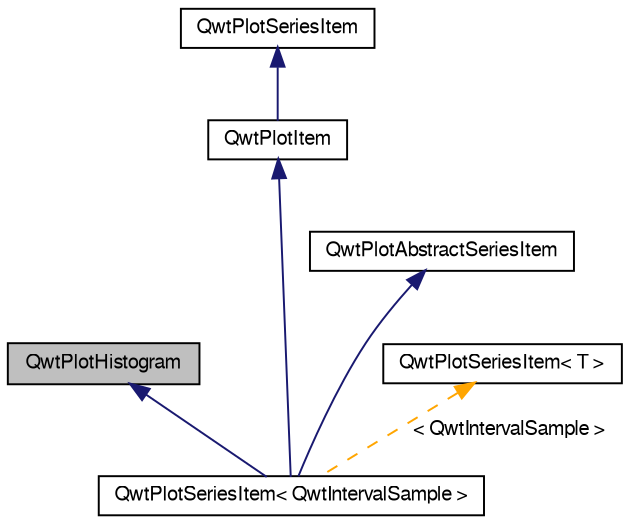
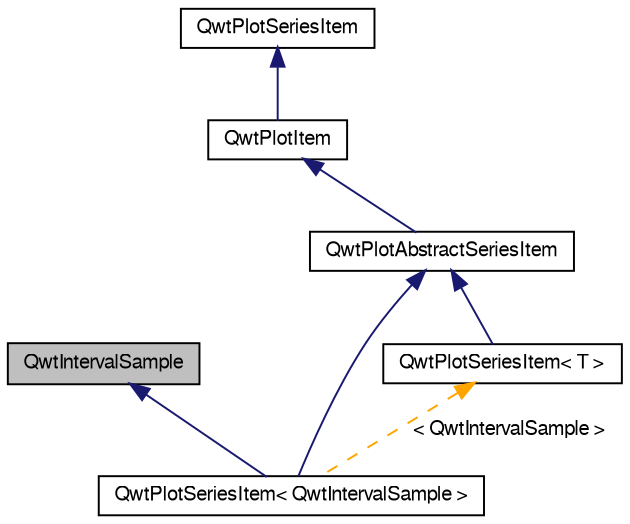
edge "QwtPlotSeriesItem< T >" -> "QwtPlotAbstractSeriesItem": added
edge "QwtPlotSeriesItem< QwtIntervalSample >" -> "QwtPlotItem": now "QwtPlotAbstractSeriesItem" -> "QwtPlotItem"
node "QwtPlotHistogram": label "QwtPlotHistogram" -> "QwtIntervalSample"
